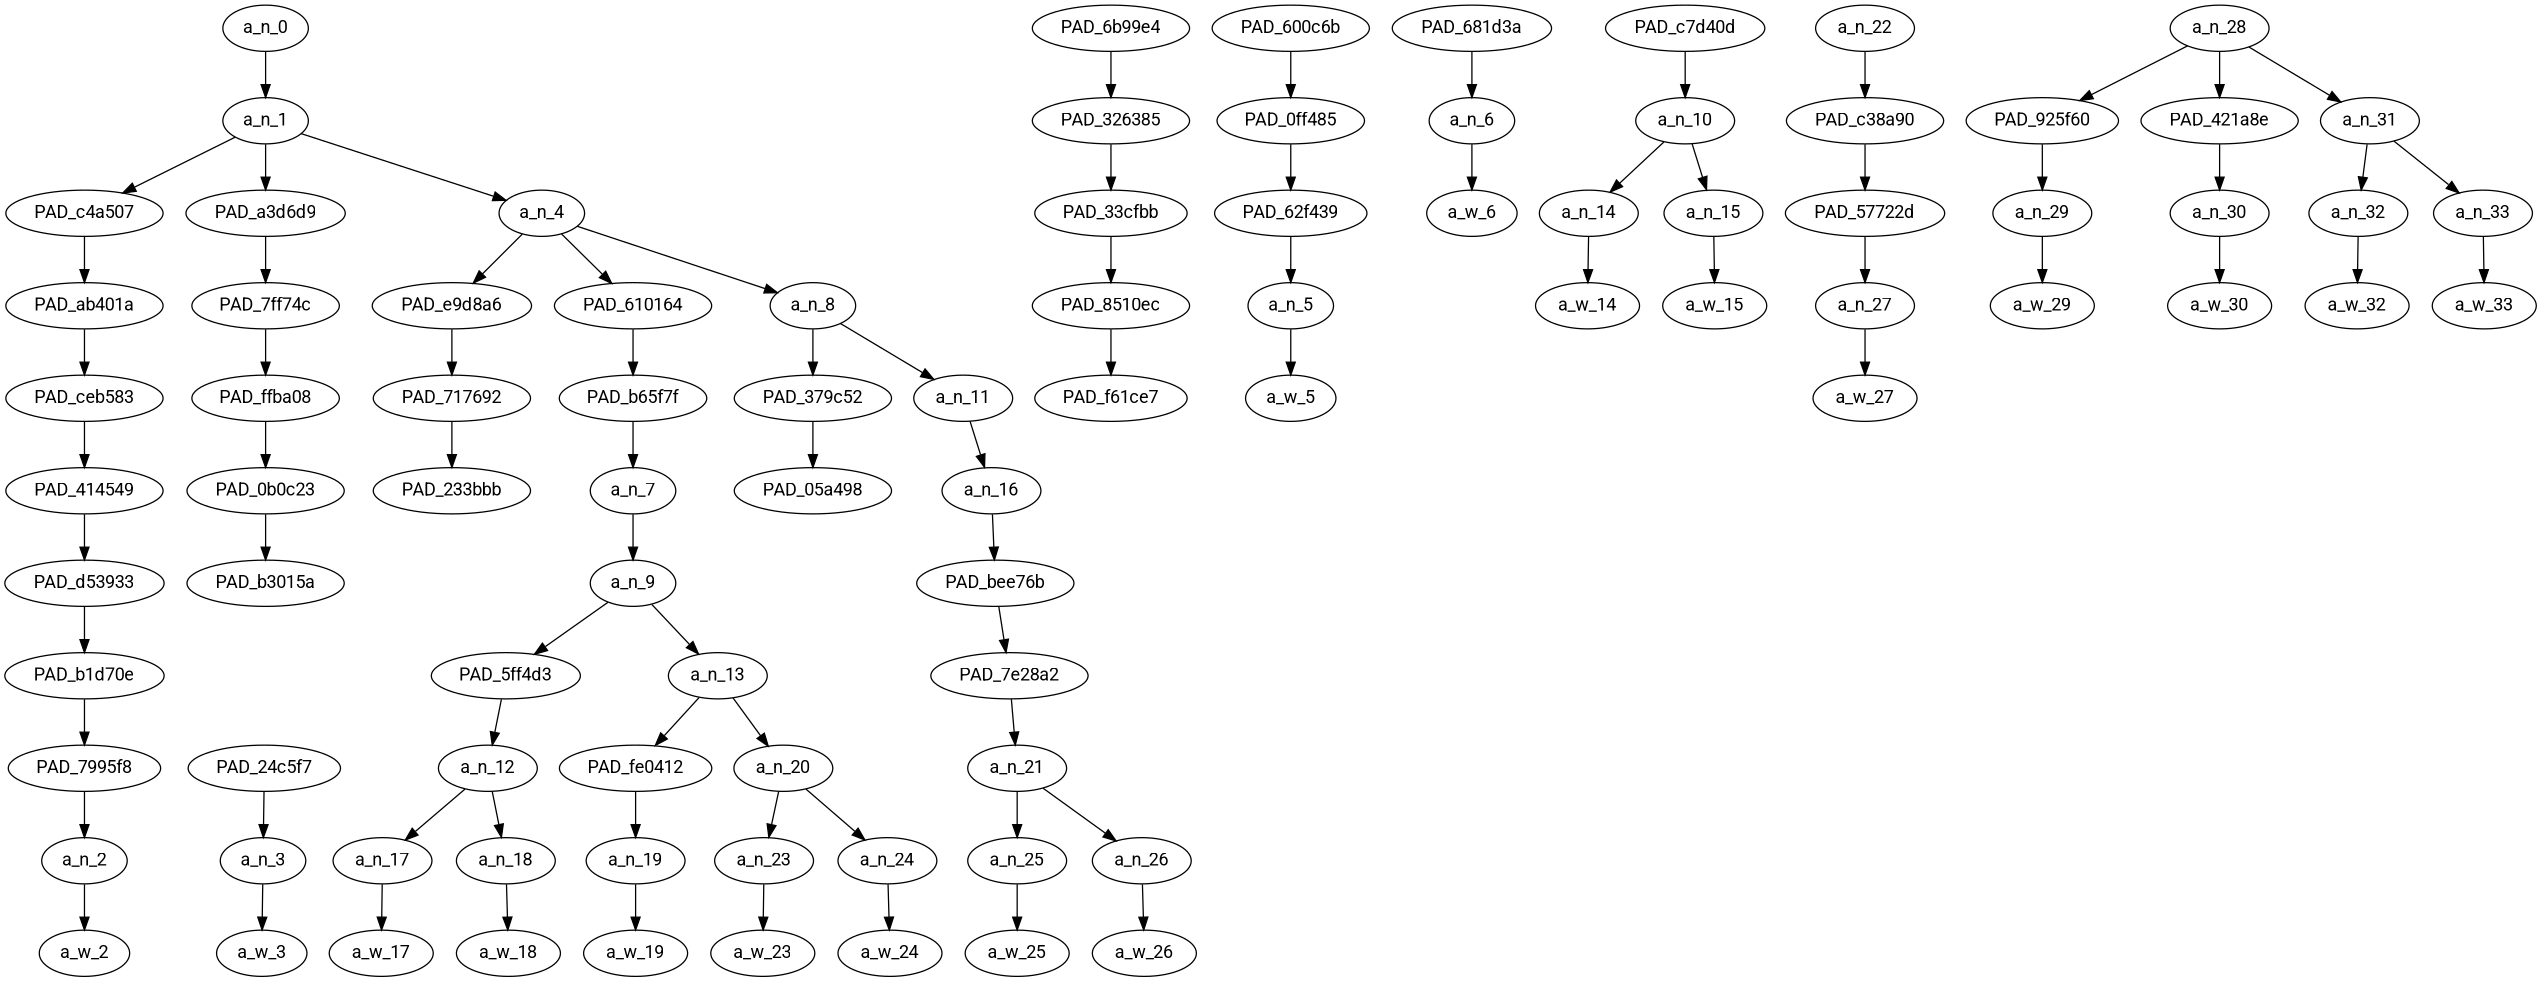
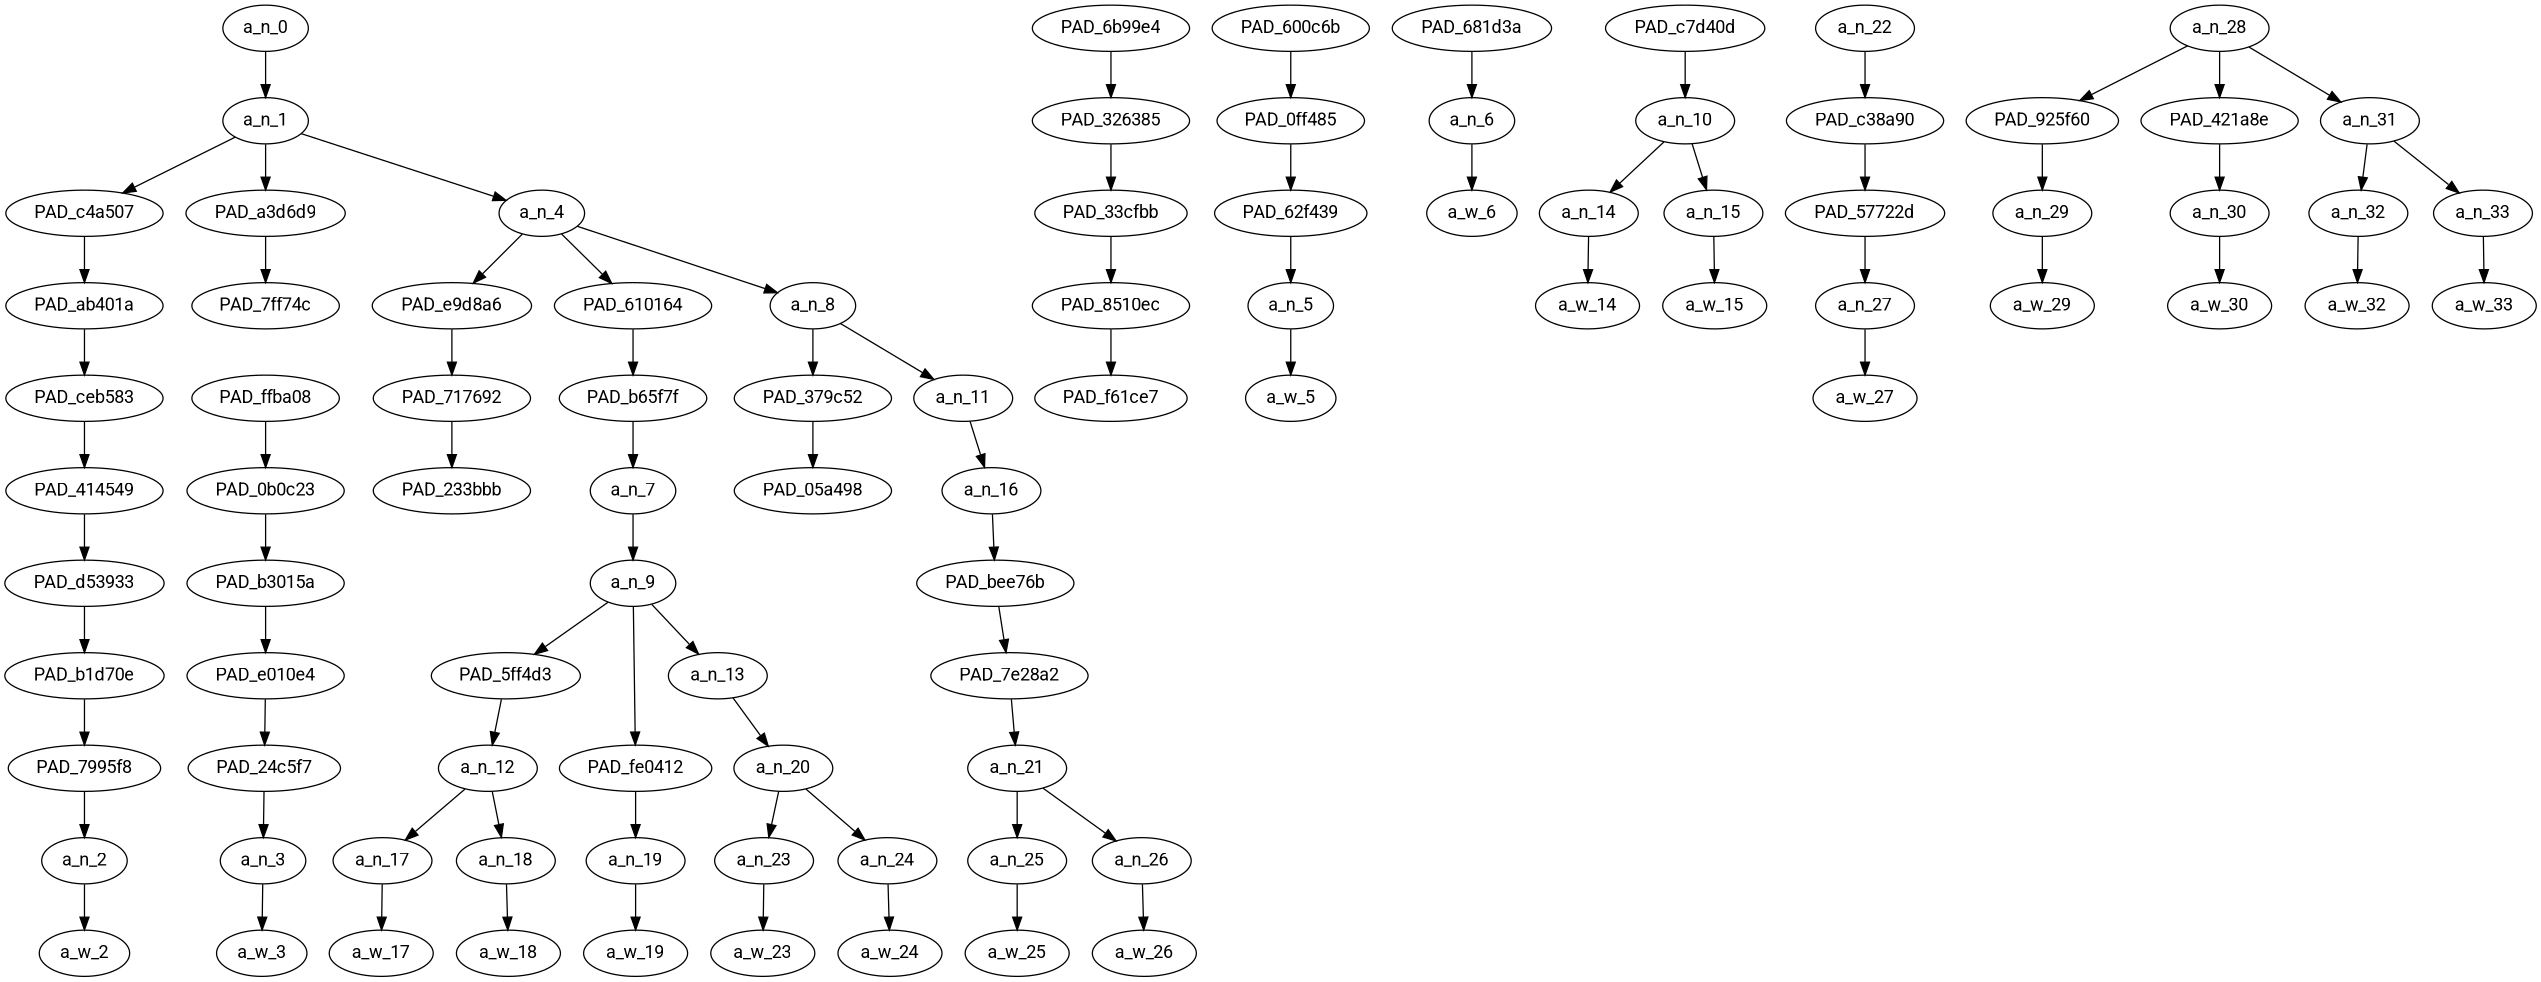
edge "PAD_7ff74c" -> "PAD_ffba08": removed
node "PAD_e010e4": added
edge "a_n_13" -> "PAD_fe0412": now "a_n_9" -> "PAD_fe0412"
